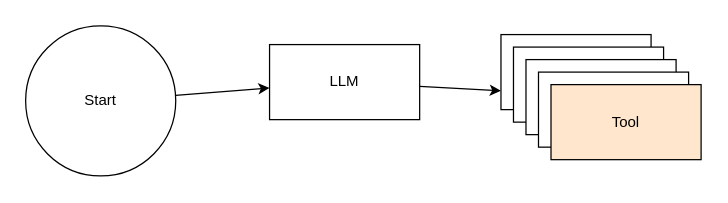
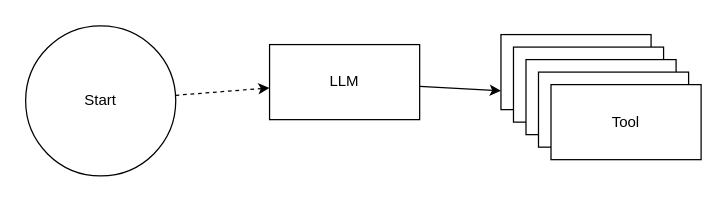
edge "Start" -> "LLM": style solid -> dashed
node "Tool": fillcolor #ffe6cc -> #ffffff
